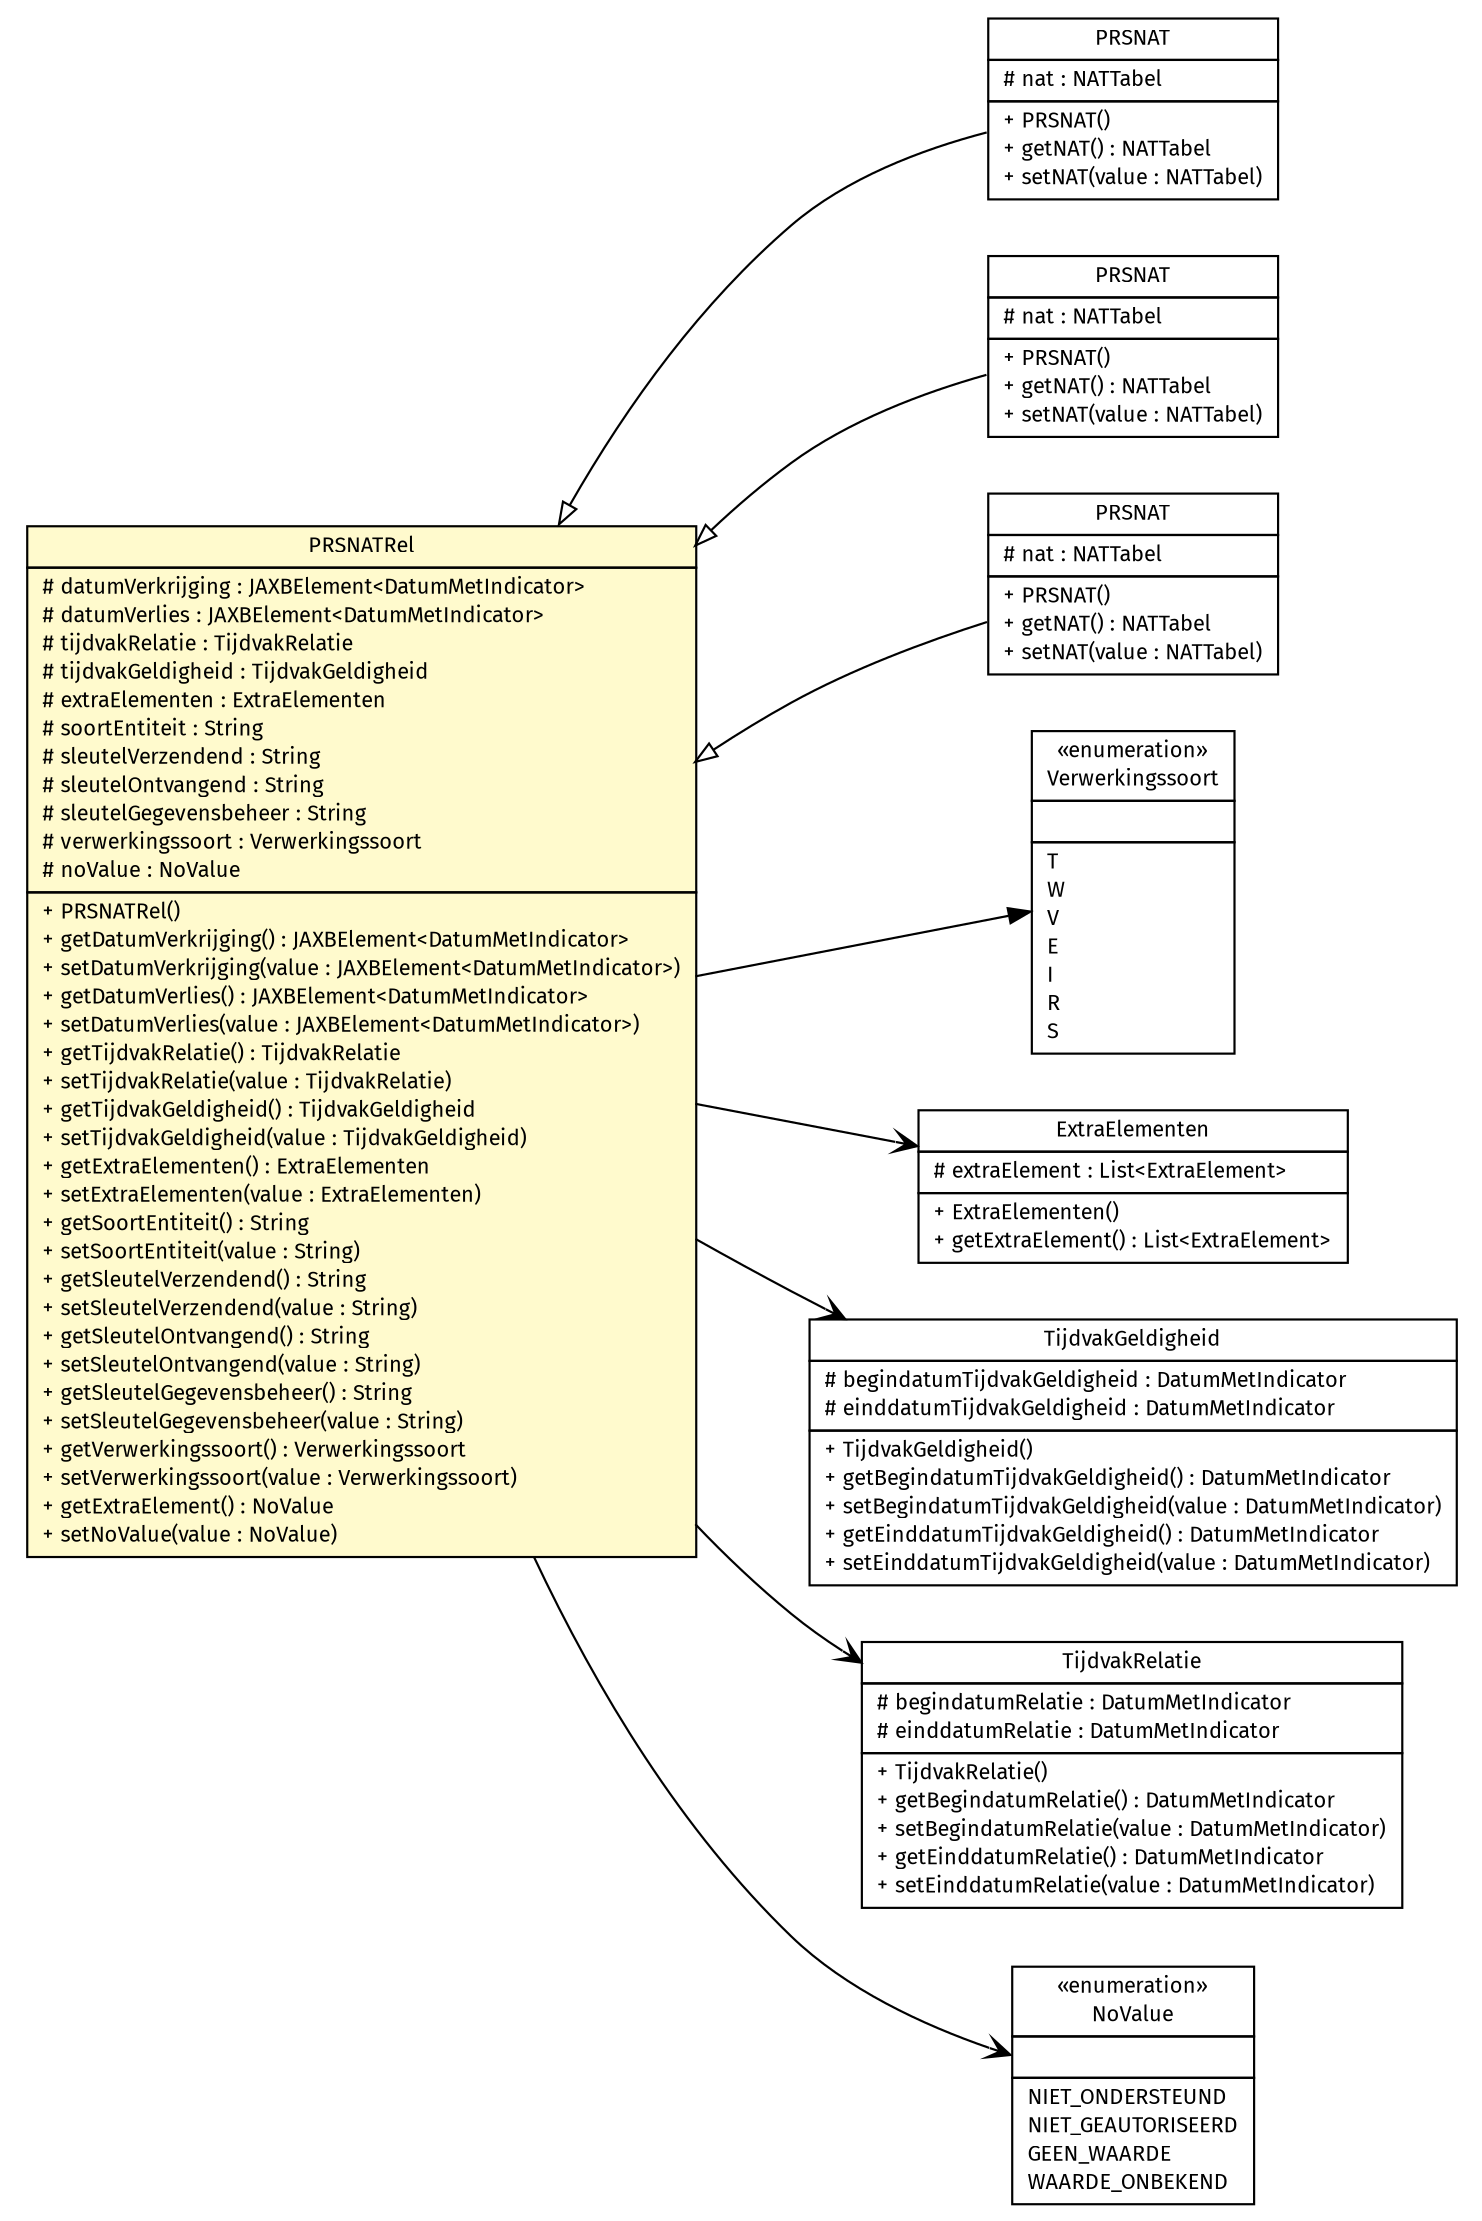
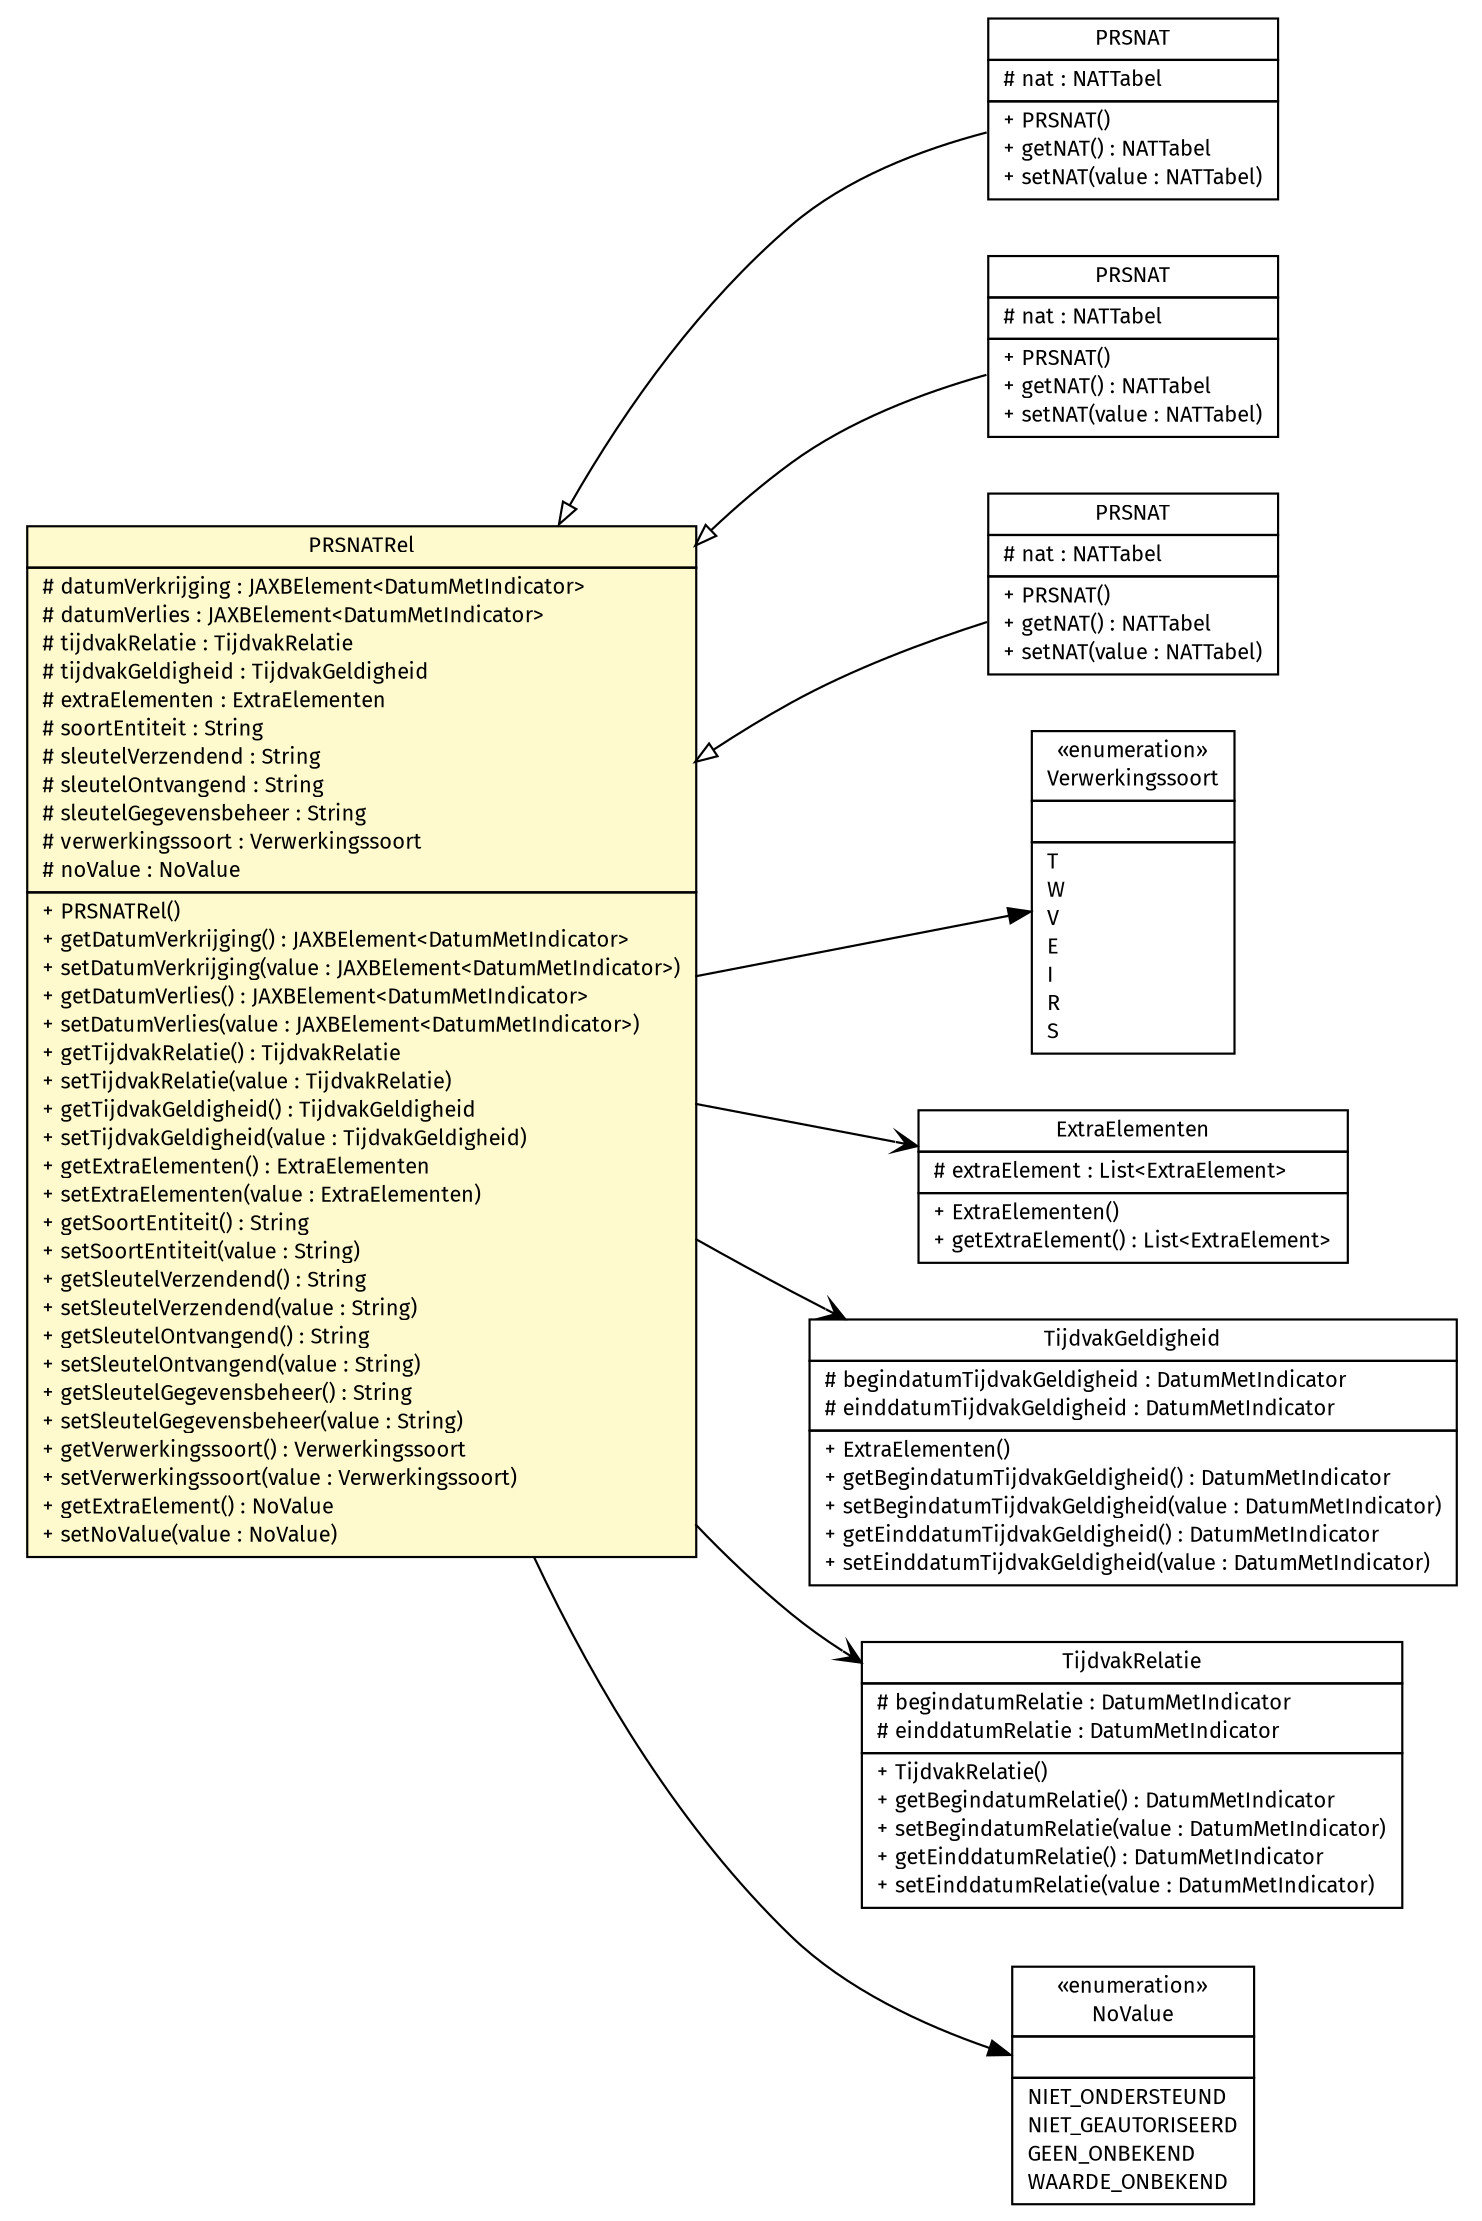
node "TijdvakGeldigheid": text "+ TijdvakGeldigheid()" -> "+ ExtraElementen()"
edge "PRSNATRel" -> "NoValue": arrowhead open -> normal
node "NoValue": text "GEEN_WAARDE" -> "GEEN_ONBEKEND"
